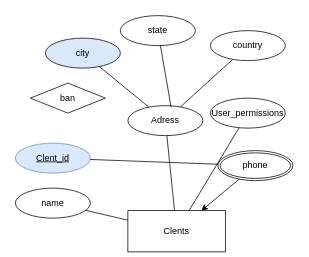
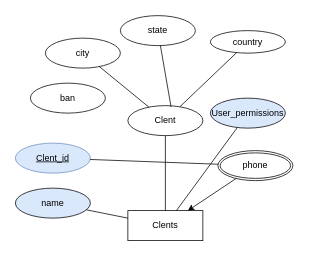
node "country": size 75x30 -> 75x23
node "city": fillcolor #dae8fc -> #ffffff
node "ban": shape diamond -> ellipse
node "User_permissions": fillcolor #ffffff -> #dae8fc
node "Adress": label "Adress" -> "Clent"
node "name": fillcolor #ffffff -> #dae8fc
node "Clents": size 98x41 -> 75x30
